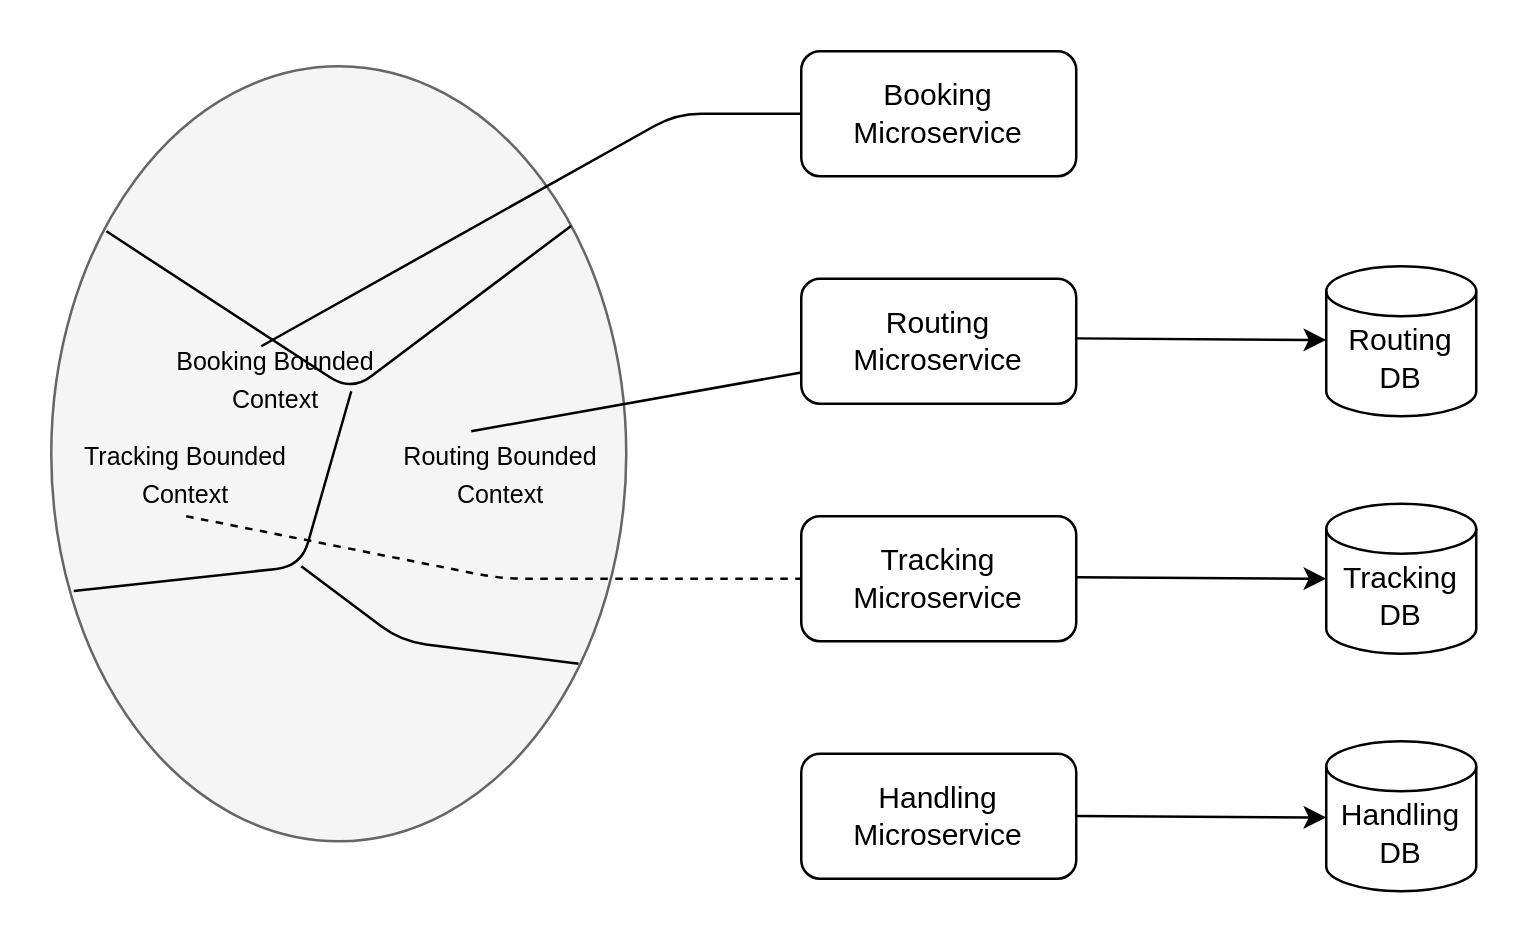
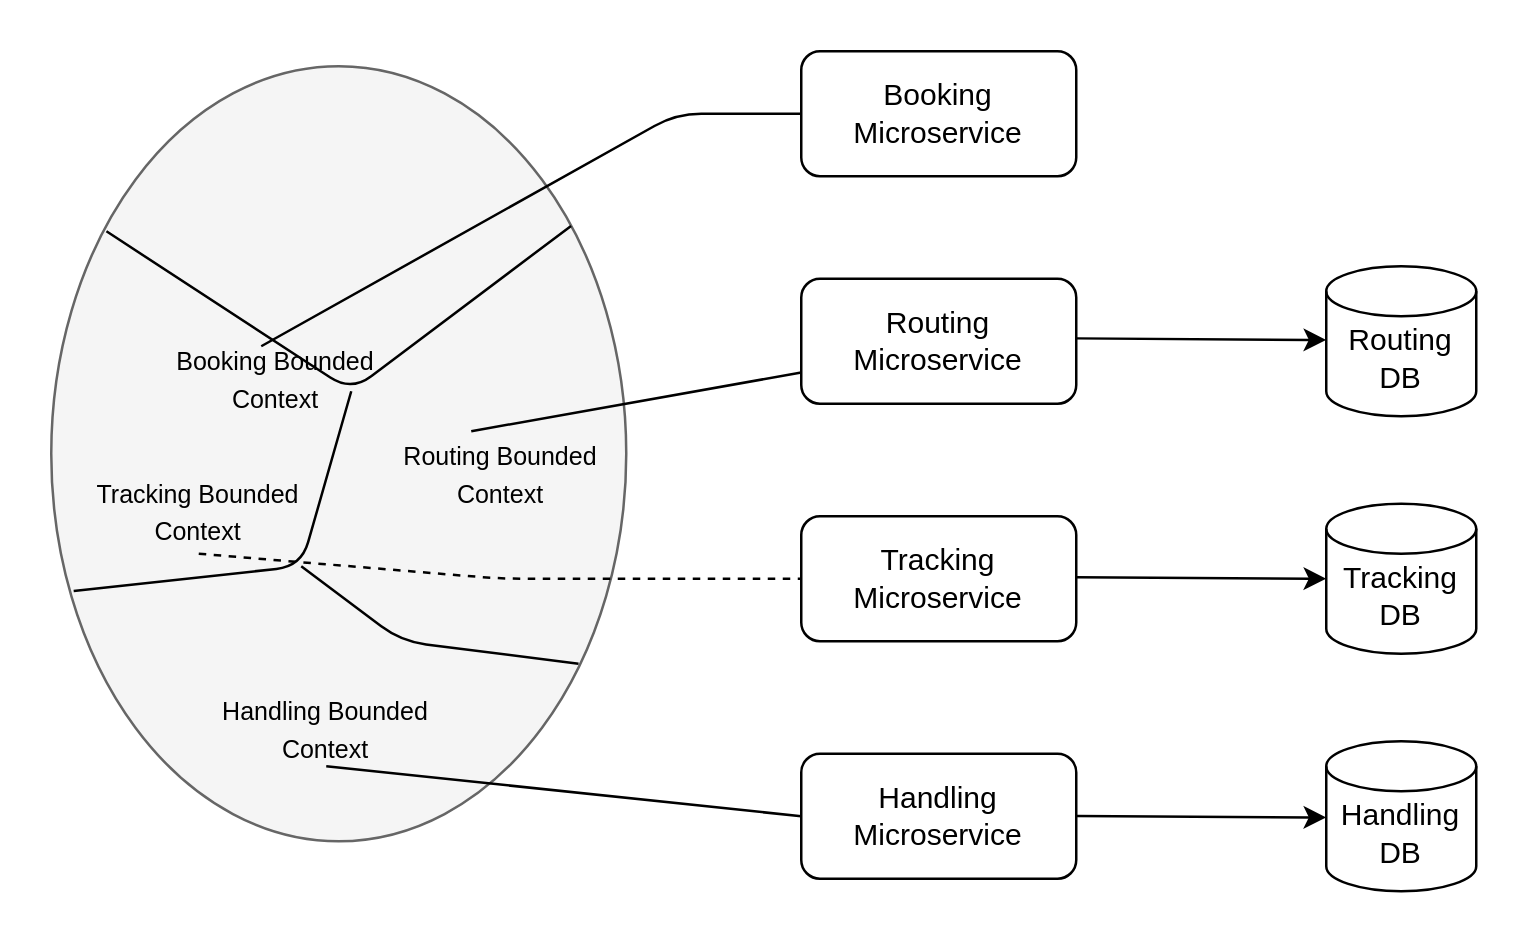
node "Tracking Bounded Context": moved (186, 473) -> (199, 510)
node "Handling Bounded Context": added
edge "Handling Bounded Context" -- "Handling Microservice": added
